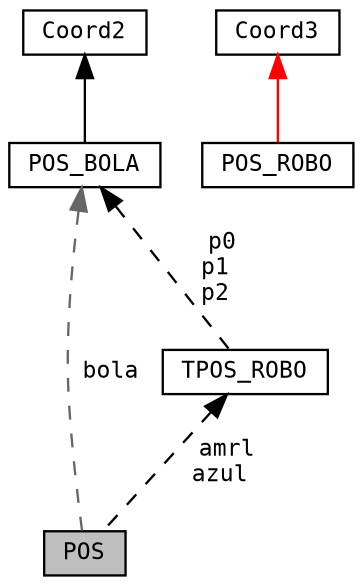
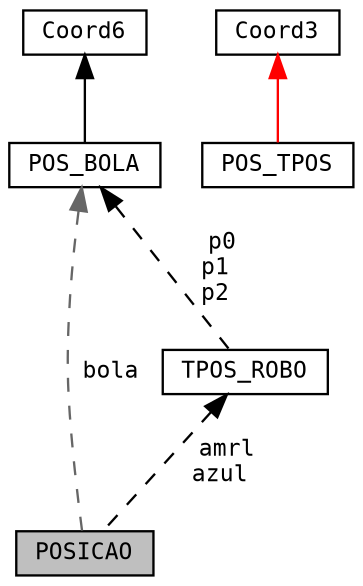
node "Coord2": label "Coord2" -> "Coord6"
node "POS_ROBO": label "POS_ROBO" -> "POS_TPOS"
node "POS": label "POS" -> "POSICAO"
